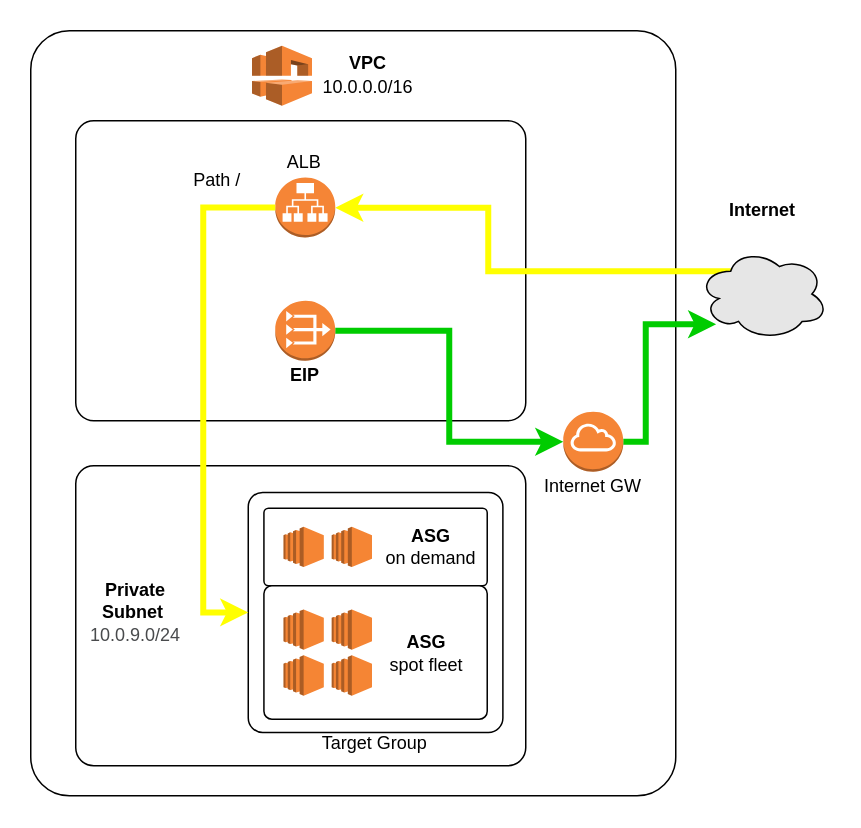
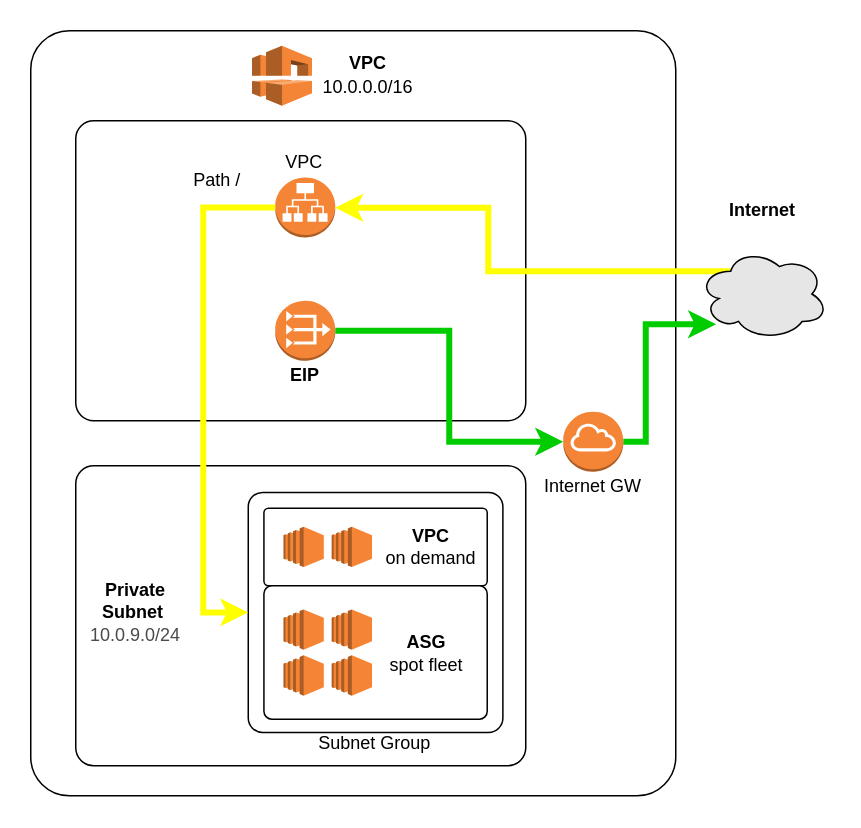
node "ALB": label "ALB" -> "VPC"
node "ASG on demand": label "ASG on demand" -> "VPC on demand"
node "Target Group": label "Target Group" -> "Subnet Group"
